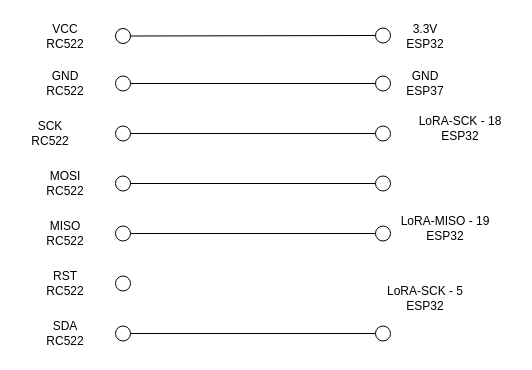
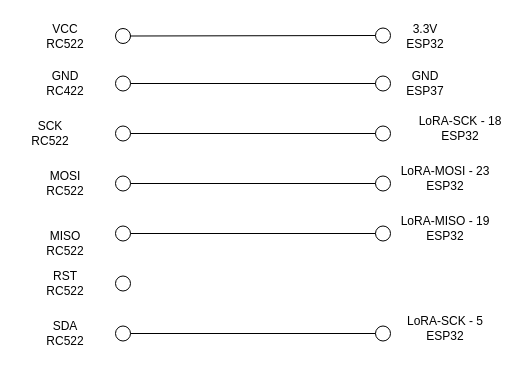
node "GND RC522": label "GND RC522" -> "GND RC422"
node "LoRA-MOSI - 23 ESP32": added
node "MISO RC522": moved (66, 234) -> (66, 244)
node "LoRA-SCK - 5 ESP32": moved (426, 299) -> (446, 329)
